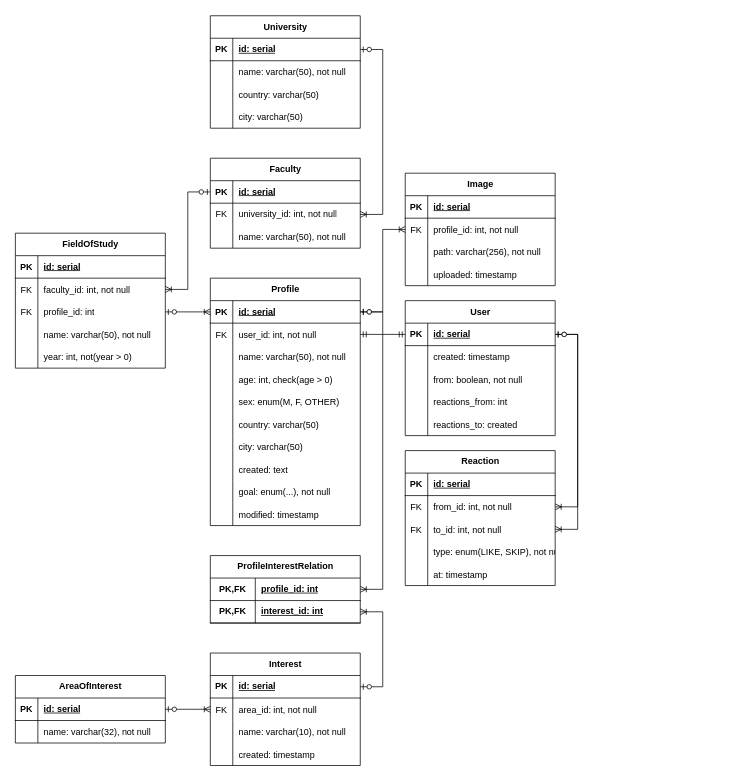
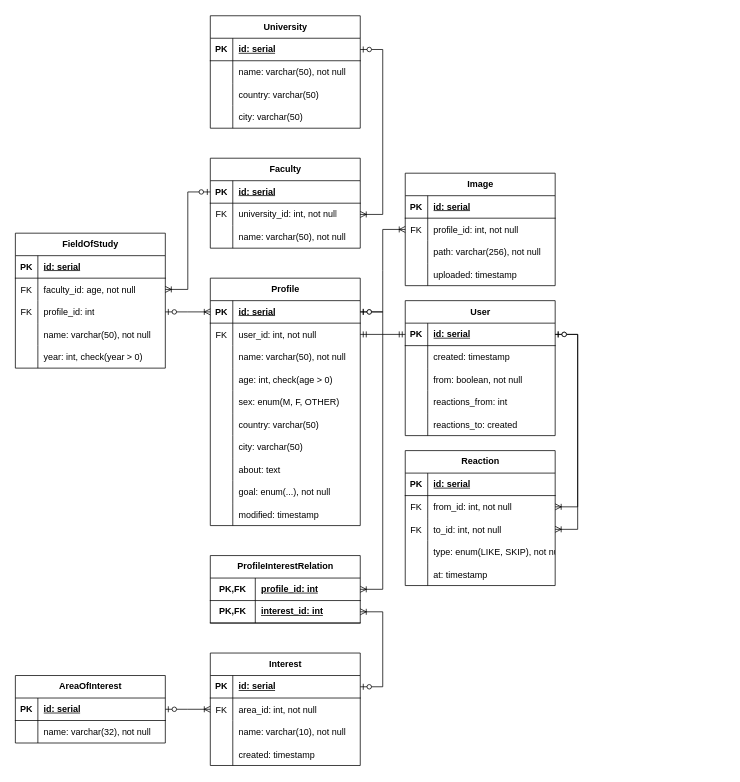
node "faculty_id: int, not null": label "faculty_id: int, not null" -> "faculty_id: age, not null"
node "year: int, not(year > 0)": label "year: int, not(year > 0)" -> "year: int, check(year > 0)"
node "created: text": label "created: text" -> "about: text"
